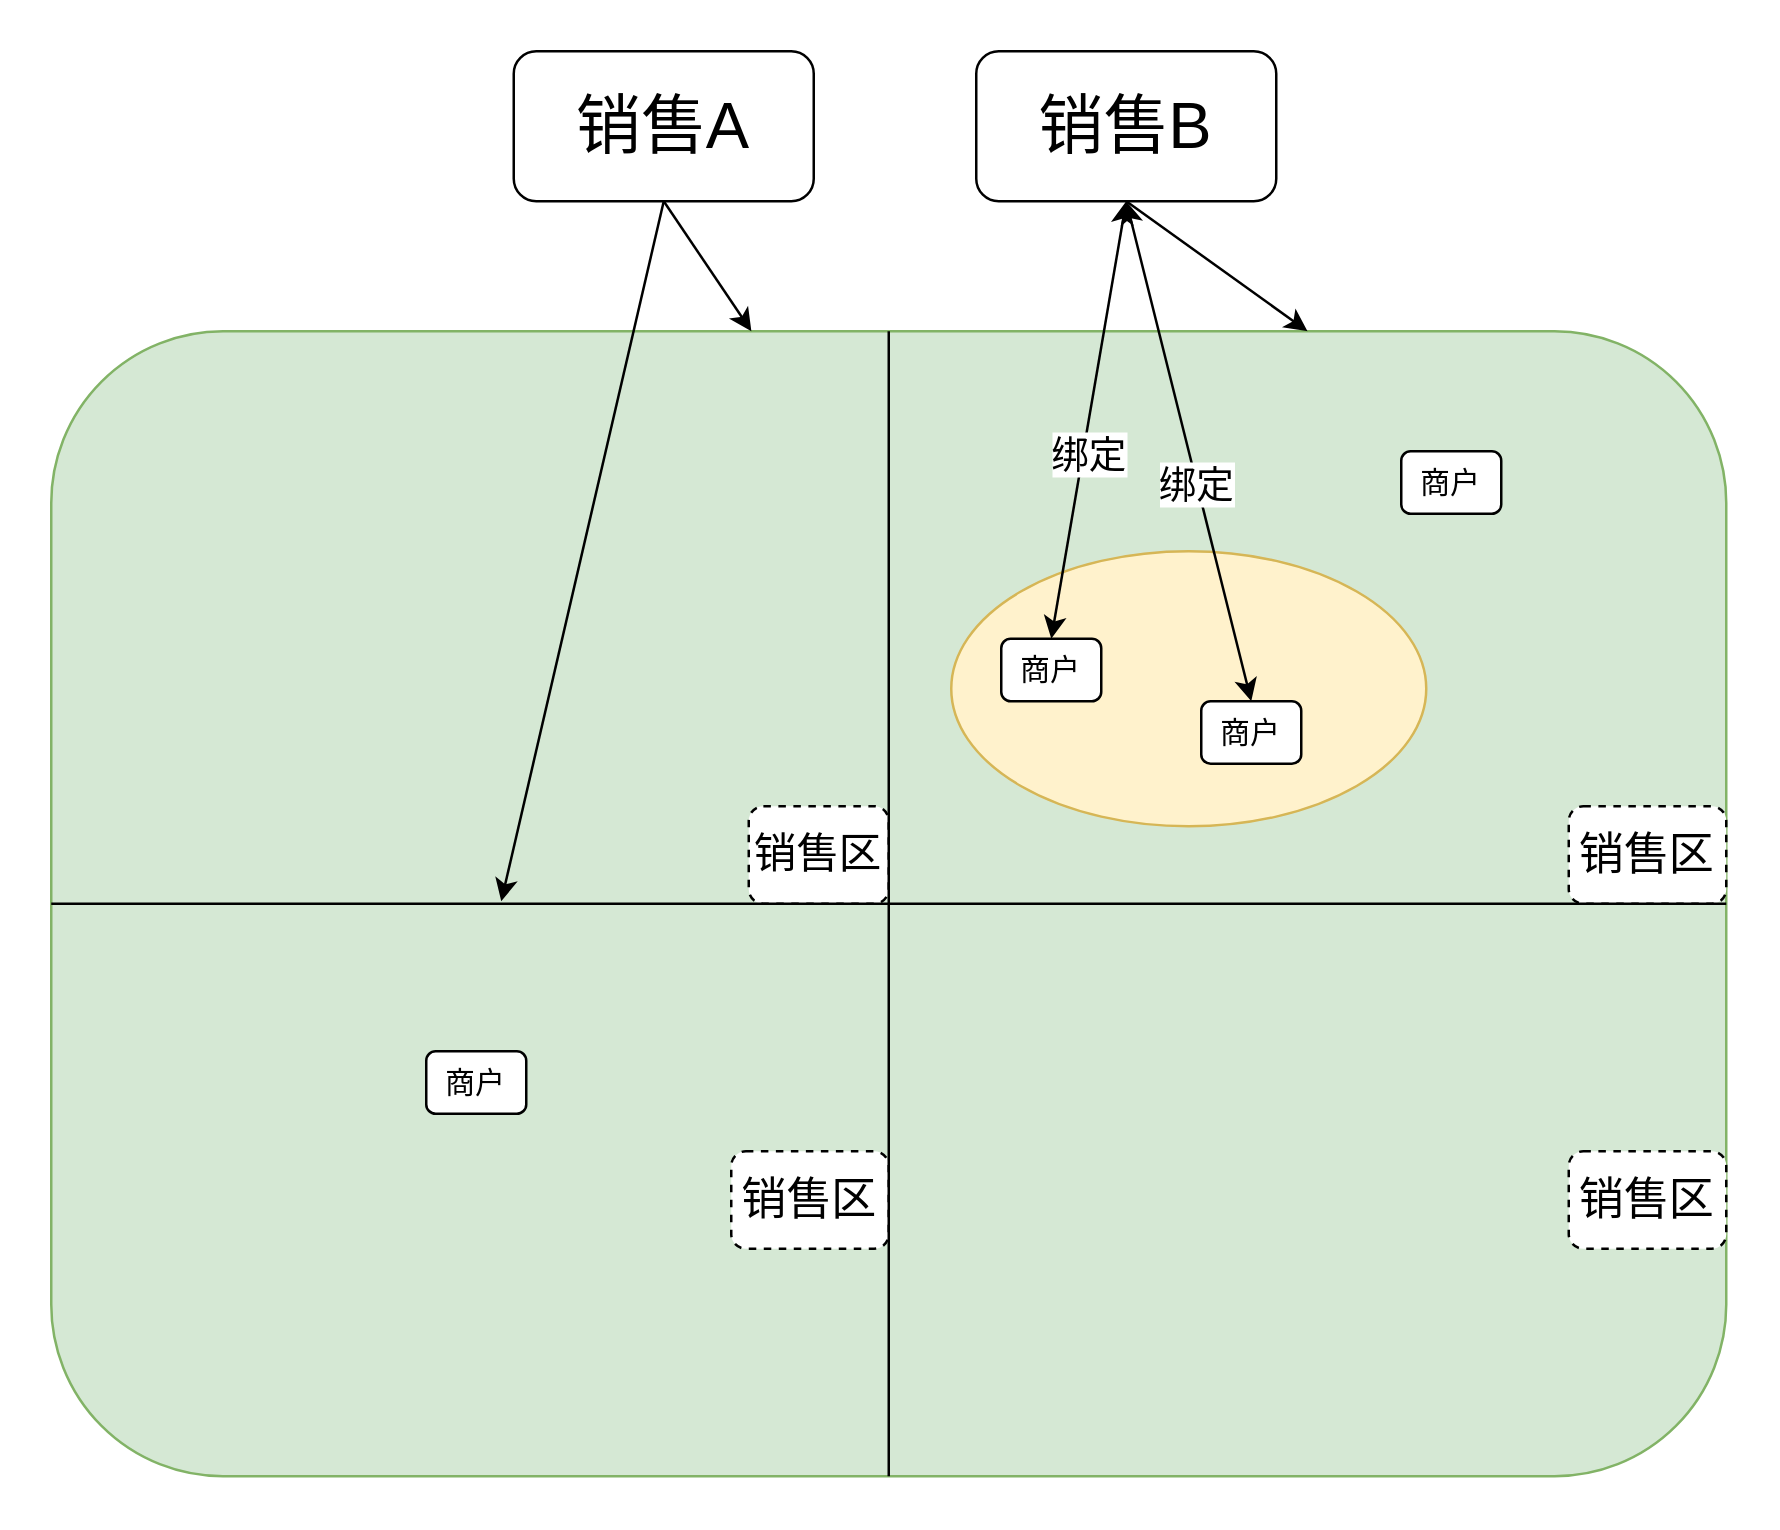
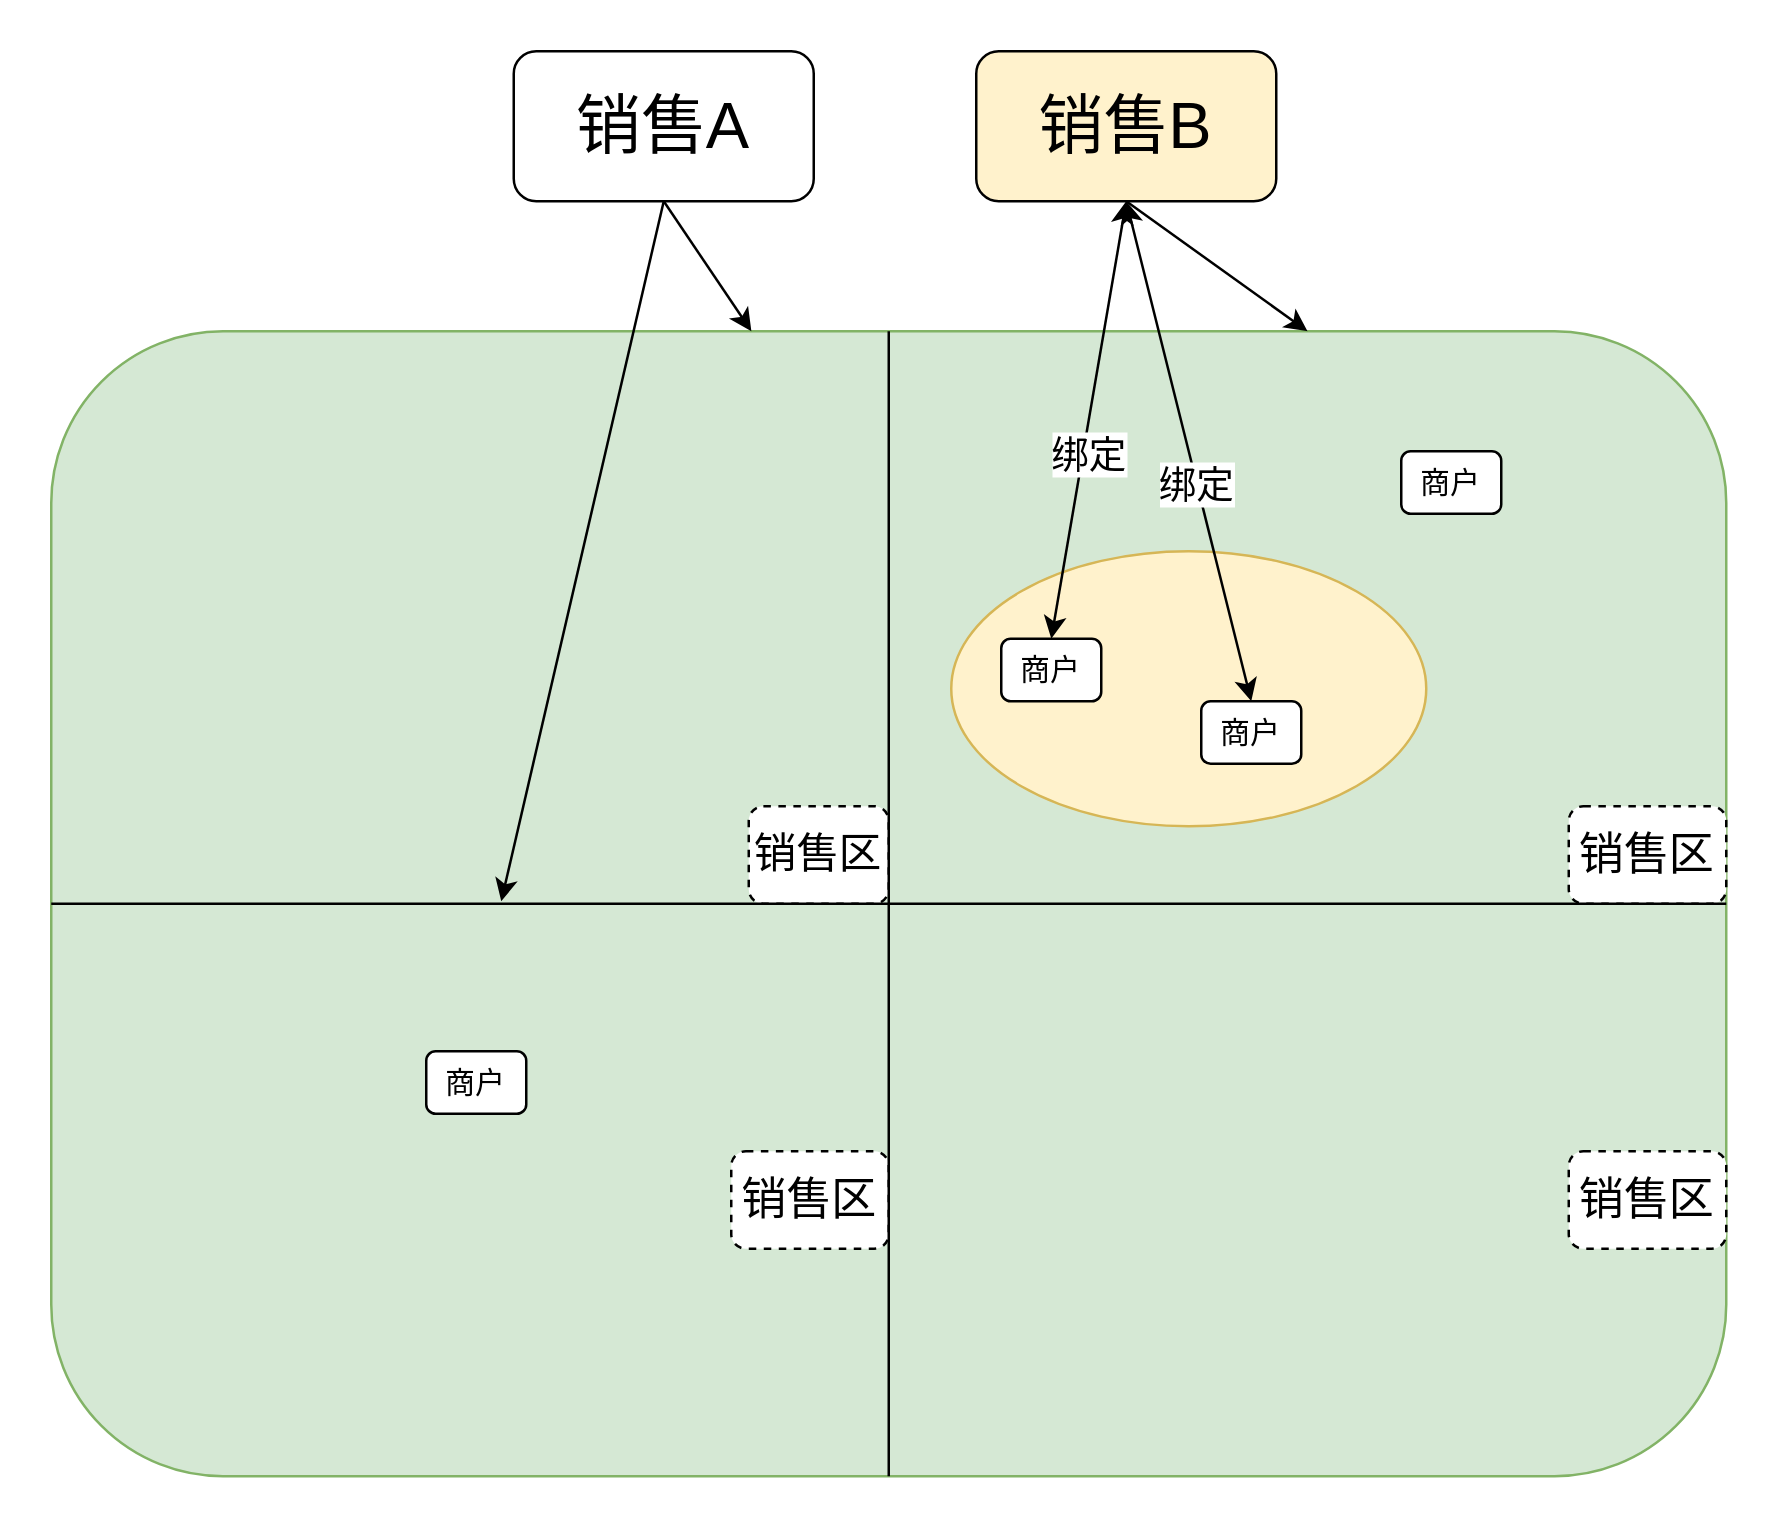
node "销售B": fillcolor #ffffff -> #fff2cc
